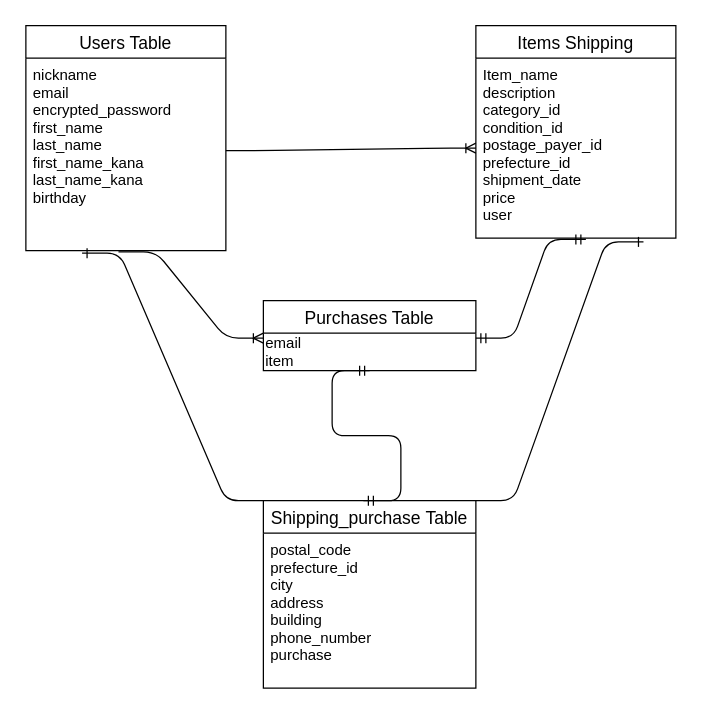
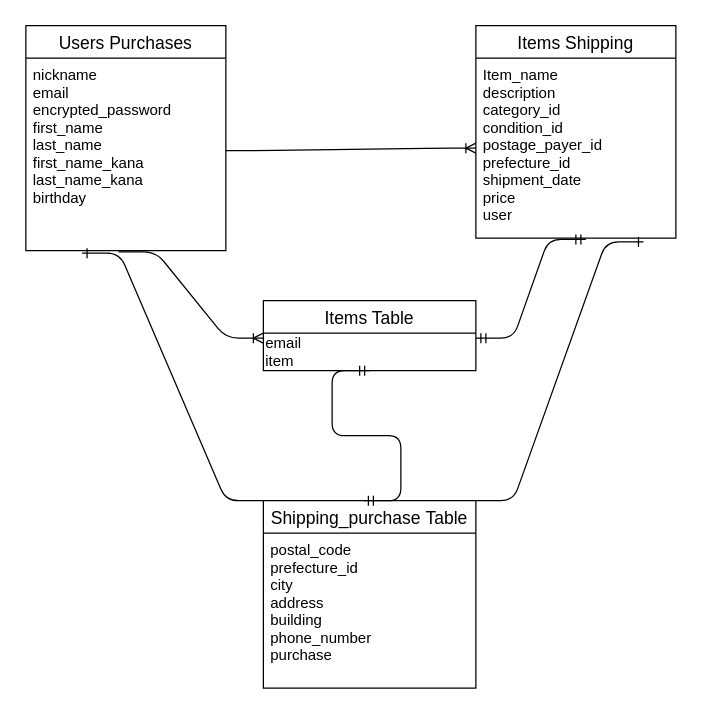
node "Users Table": label "Users Table" -> "Users Purchases"
node "Purchases Table": label "Purchases Table" -> "Items Table"
